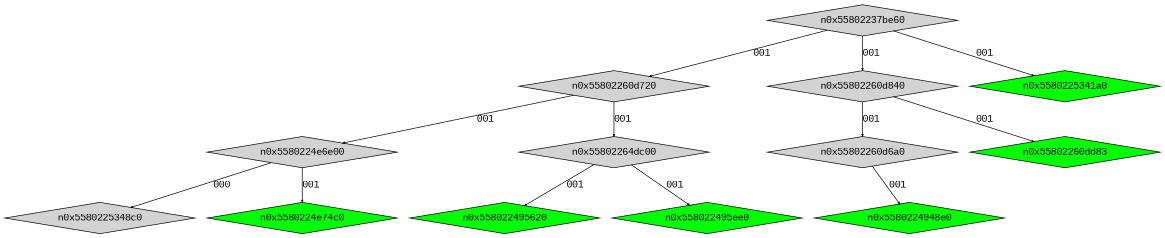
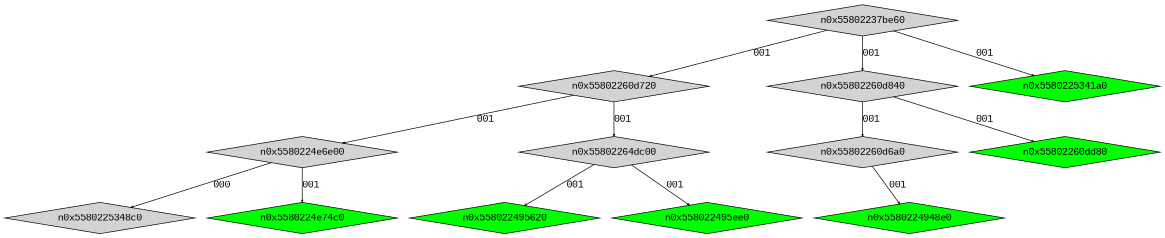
node "n0x55802260dd83": label "n0x55802260dd83" -> "n0x55802260dd80"
